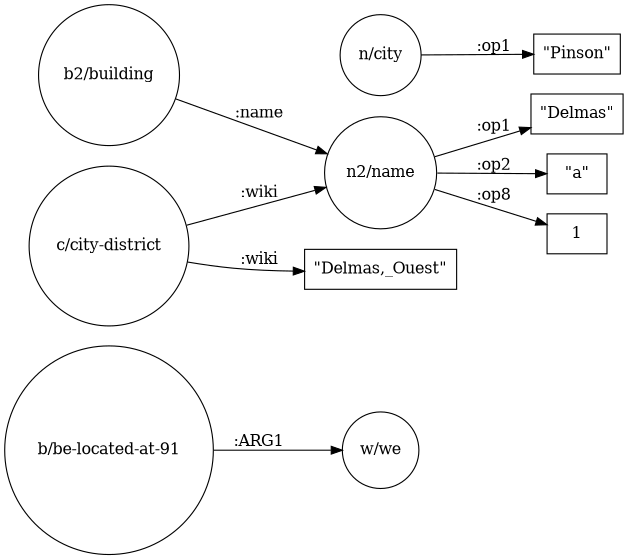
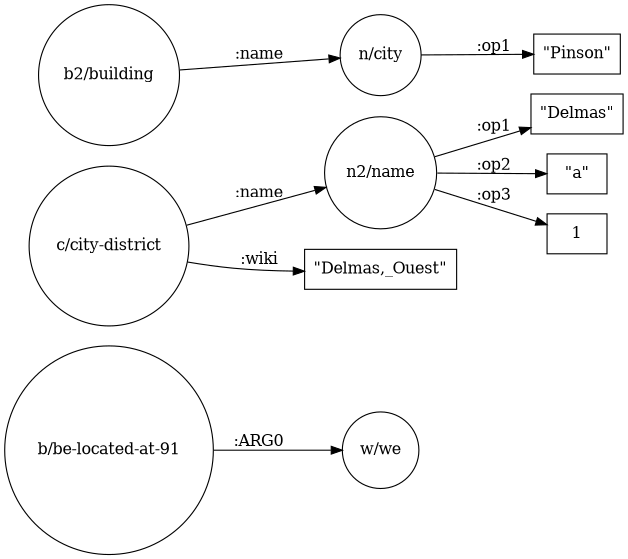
edge "b2/building" -> "n2/name": now "b2/building" -> "n/city"
edge "c/city-district" -> "n2/name": label ":wiki" -> ":name"
edge "n2/name" -> "1": label ":op8" -> ":op3"
edge "b/be-located-at-91" -> "w/we": label ":ARG1" -> ":ARG0"
